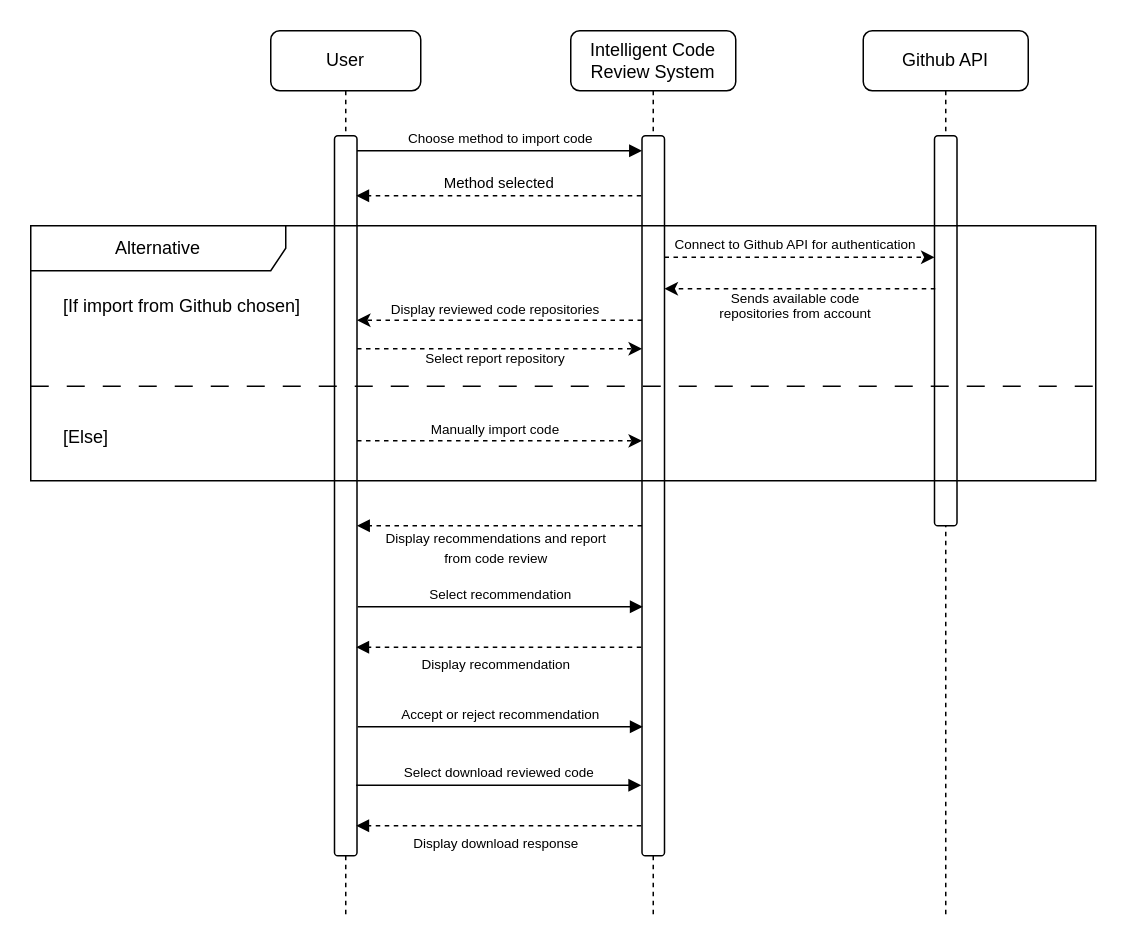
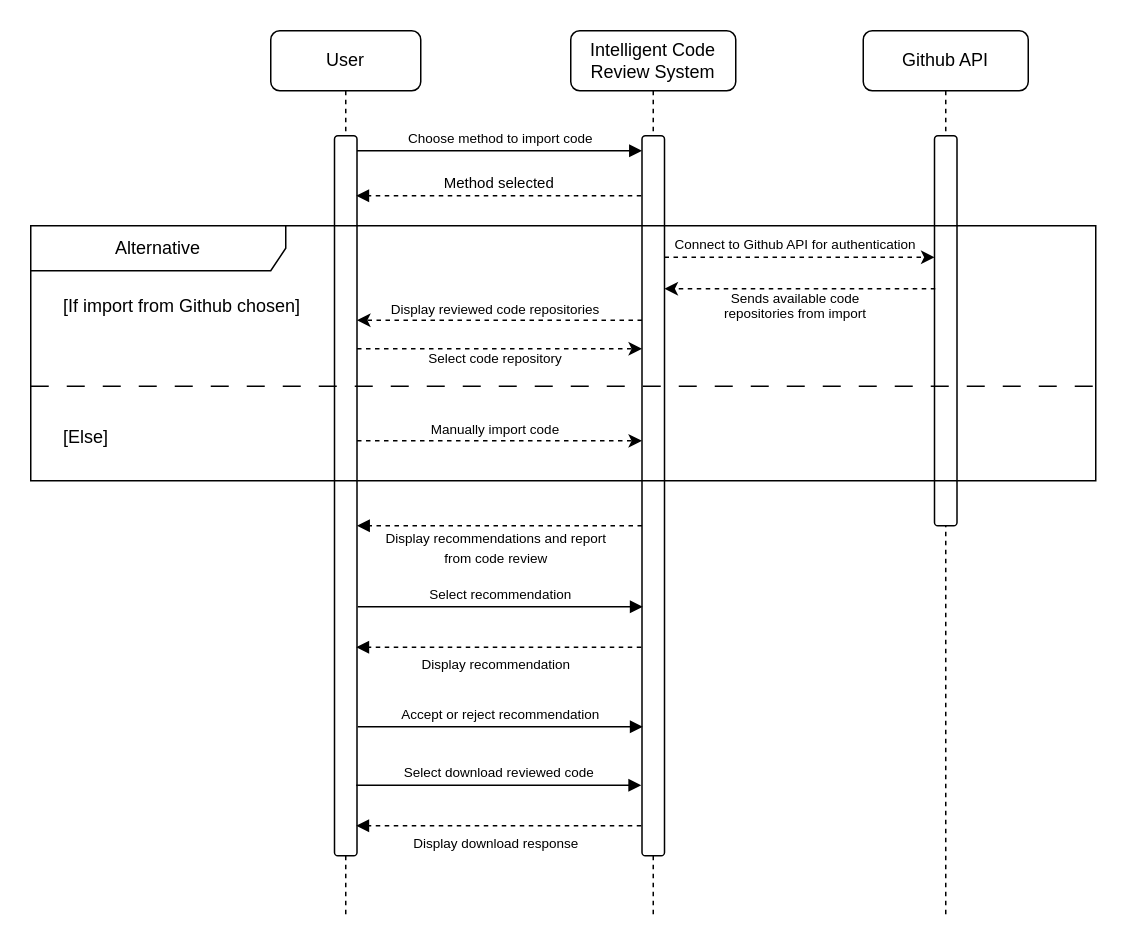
node "Sends available code repositories from account": label "Sends available code repositories from account" -> "Sends available code repositories from import"
node "Select report repository": label "Select report repository" -> "Select code repository"
